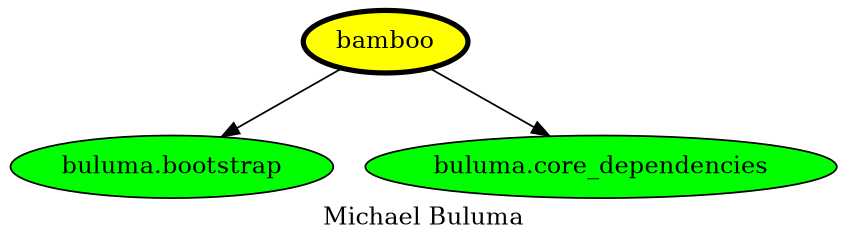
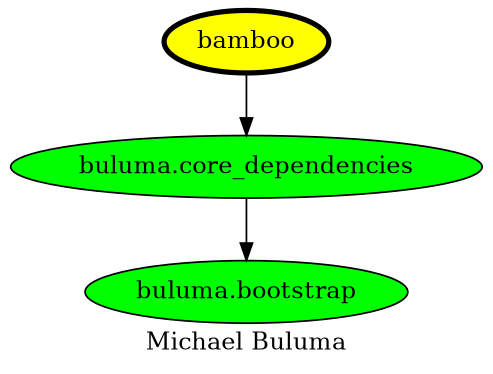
edge "bamboo" -> "buluma.bootstrap": now "buluma.core_dependencies" -> "buluma.bootstrap"
